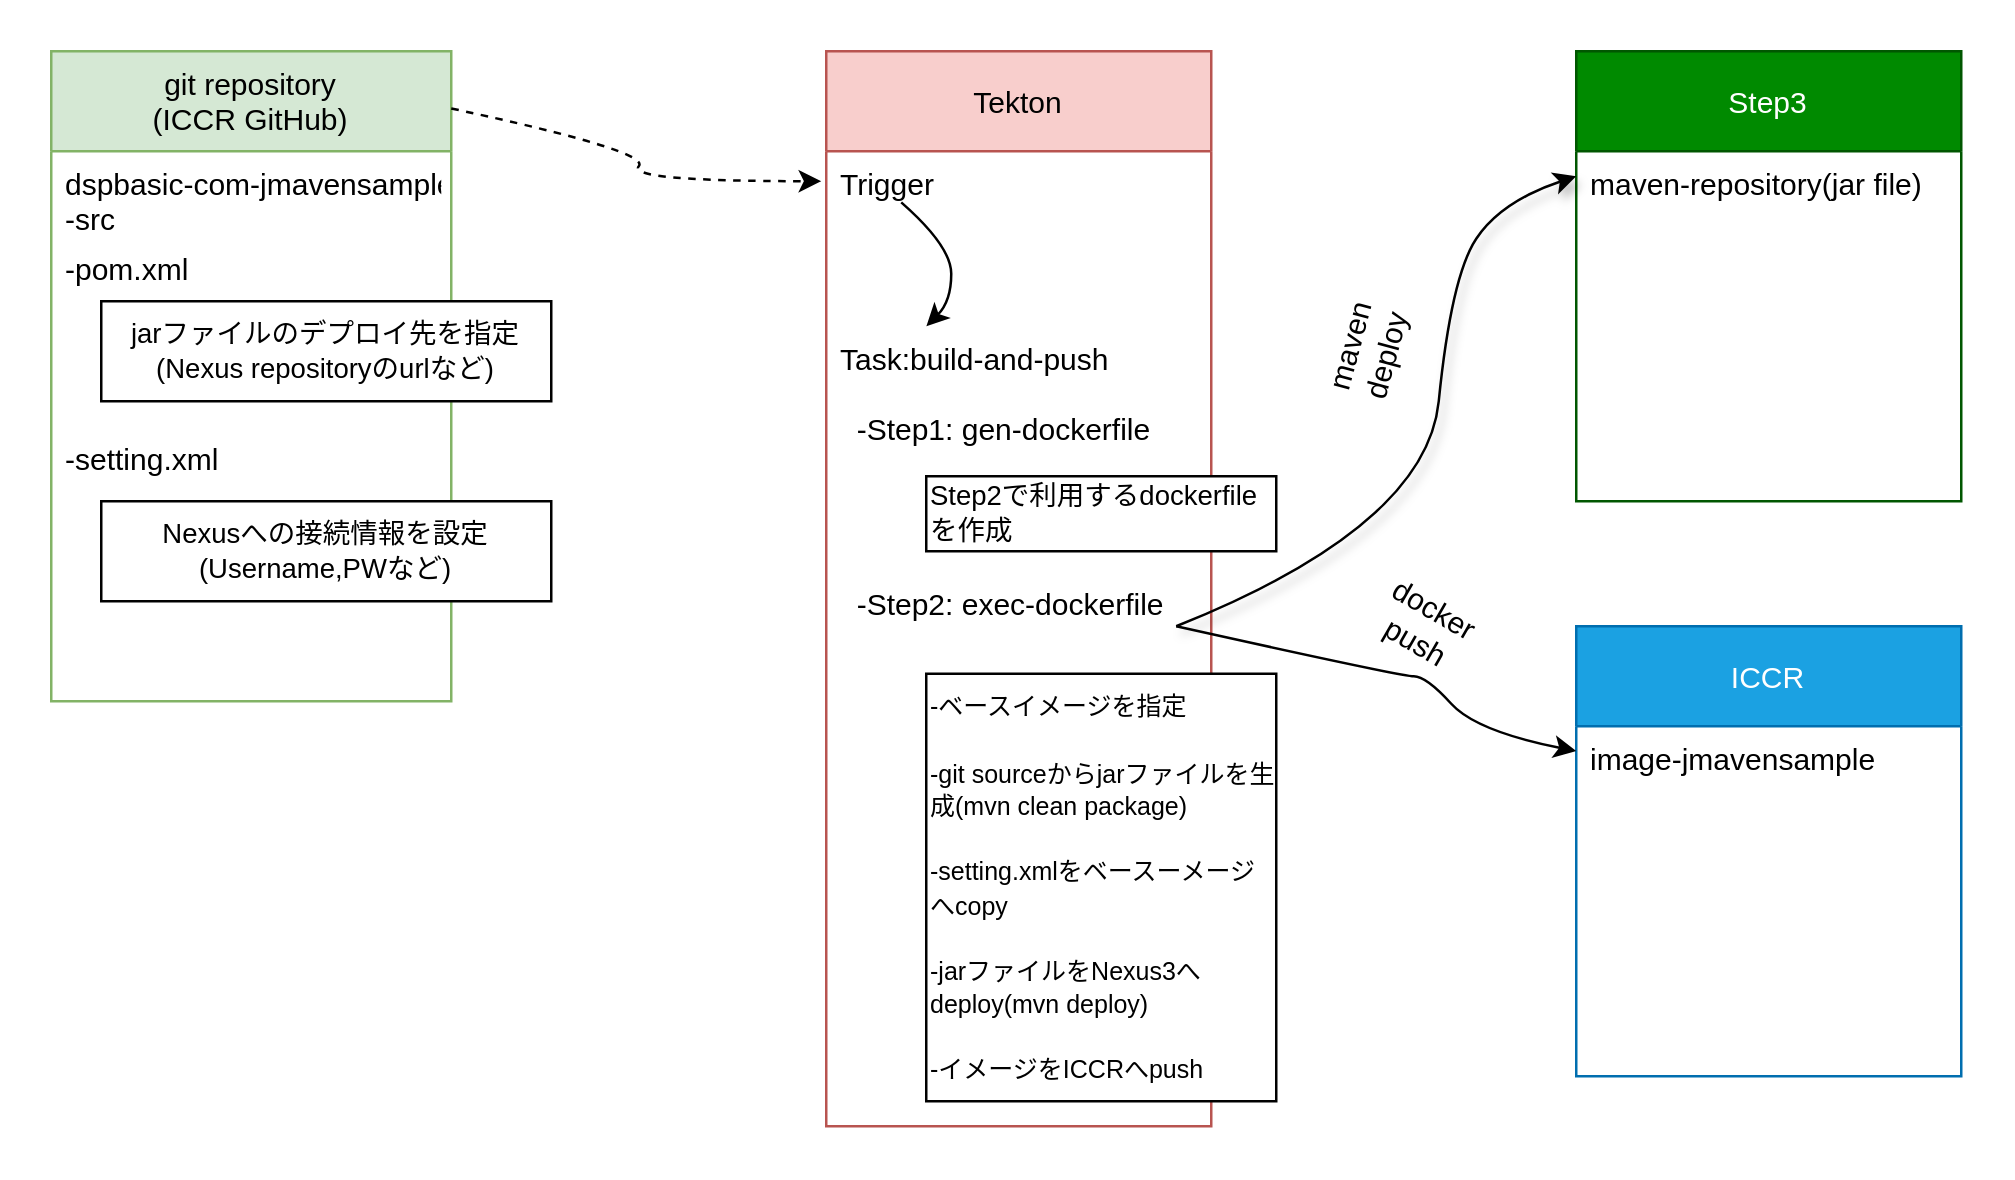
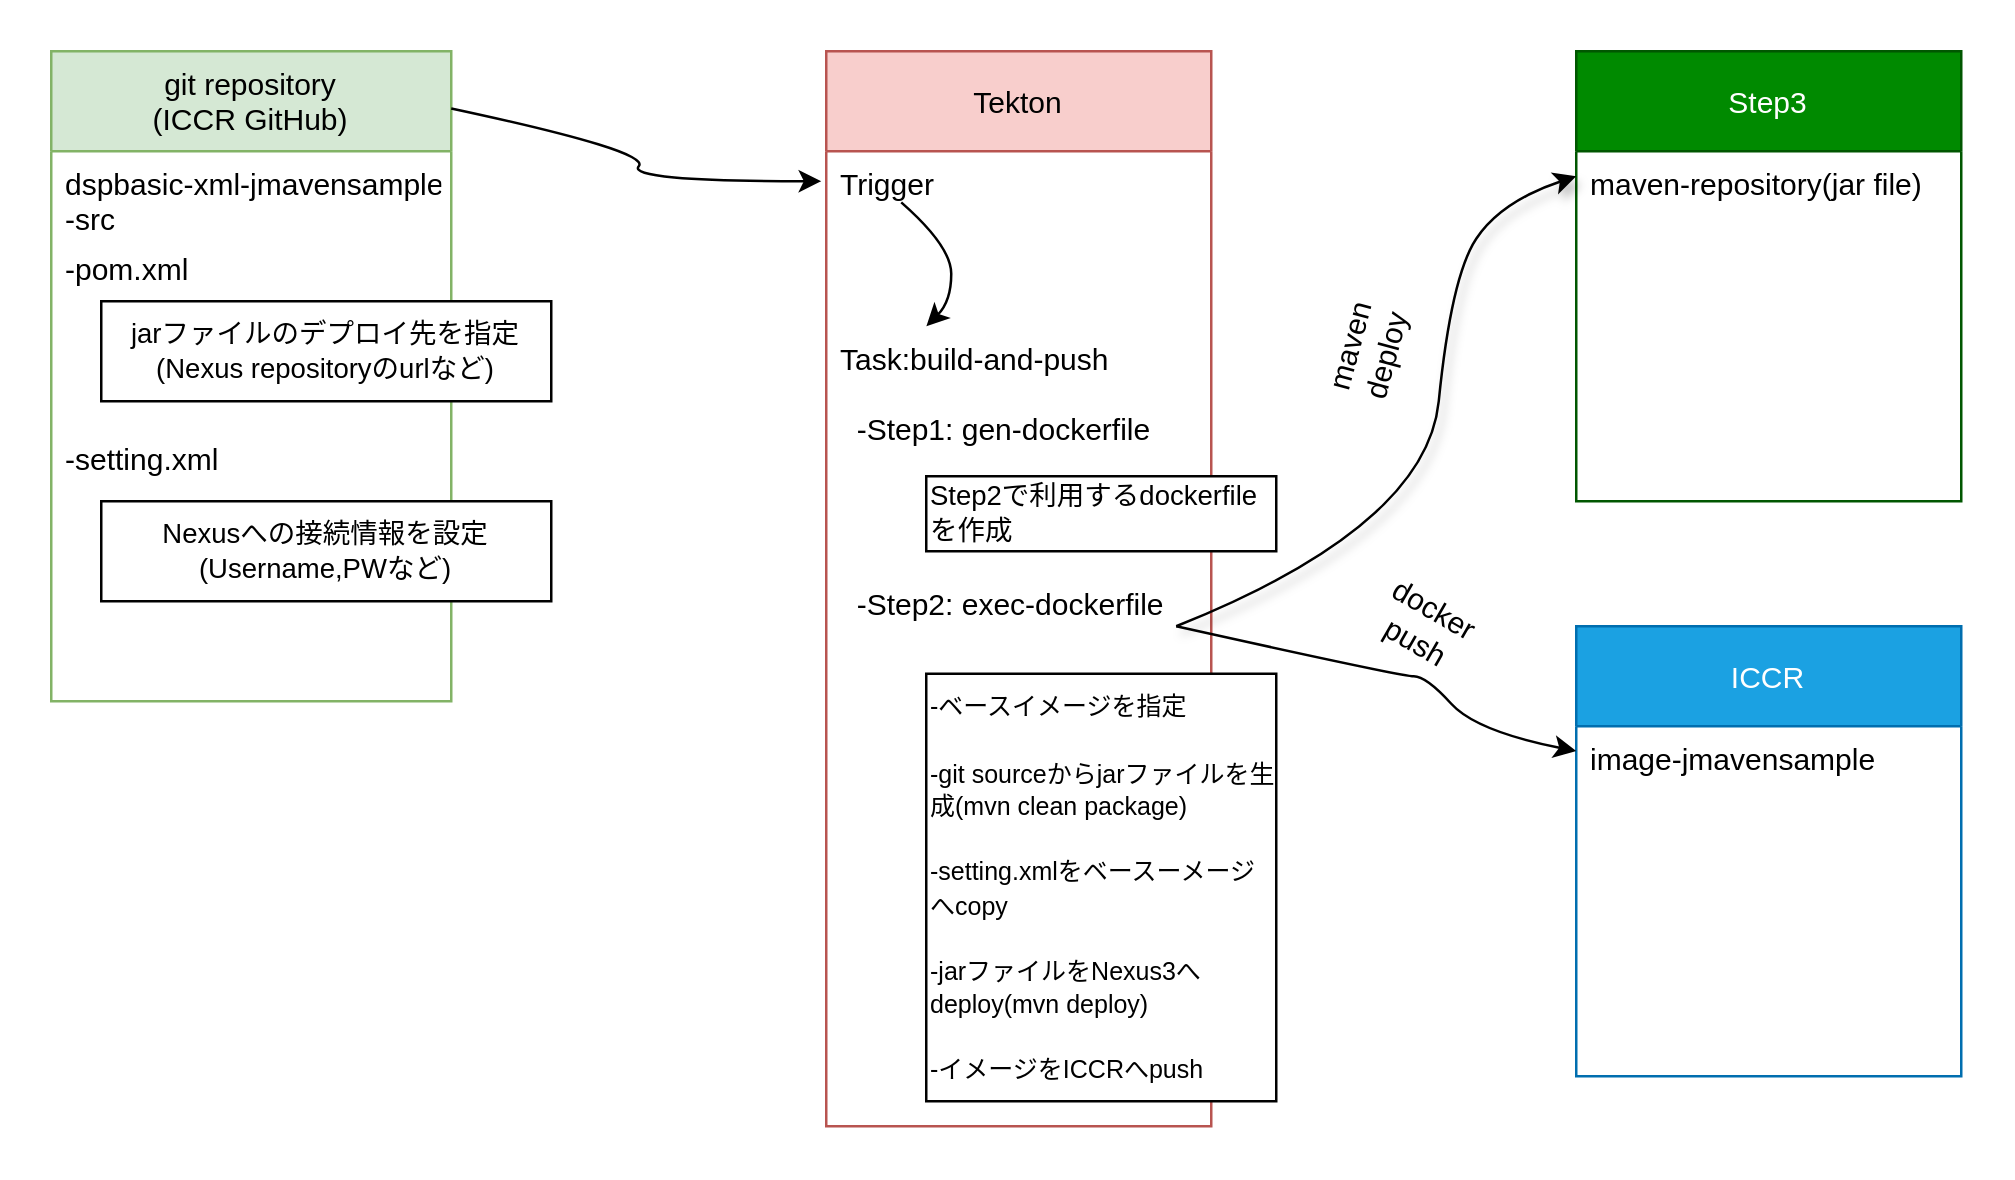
edge "git repository (ICCR GitHub)" -> "Trigger": style dashed -> solid
node "dspbasic-com-jmavensample -src": label "dspbasic-com-jmavensample -src" -> "dspbasic-xml-jmavensample -src"
